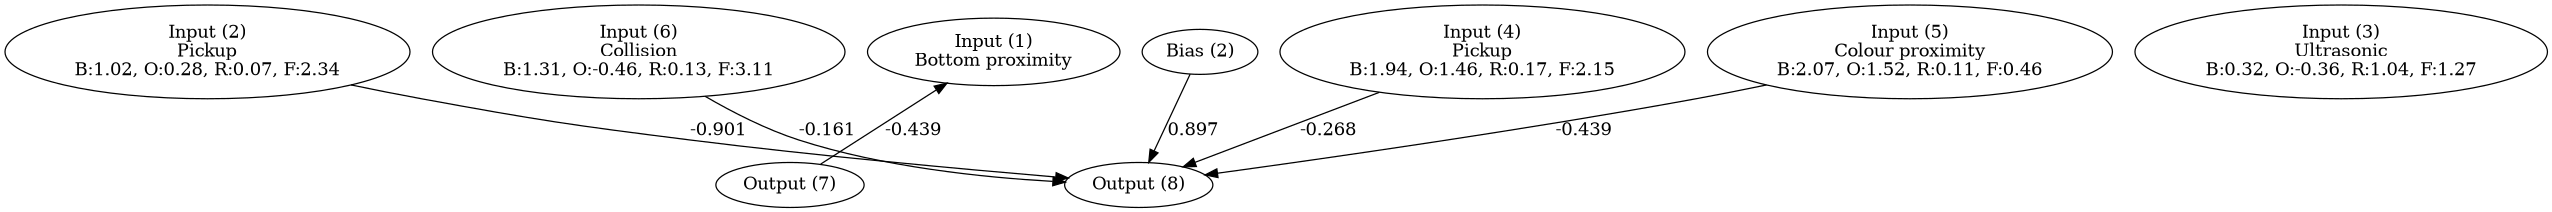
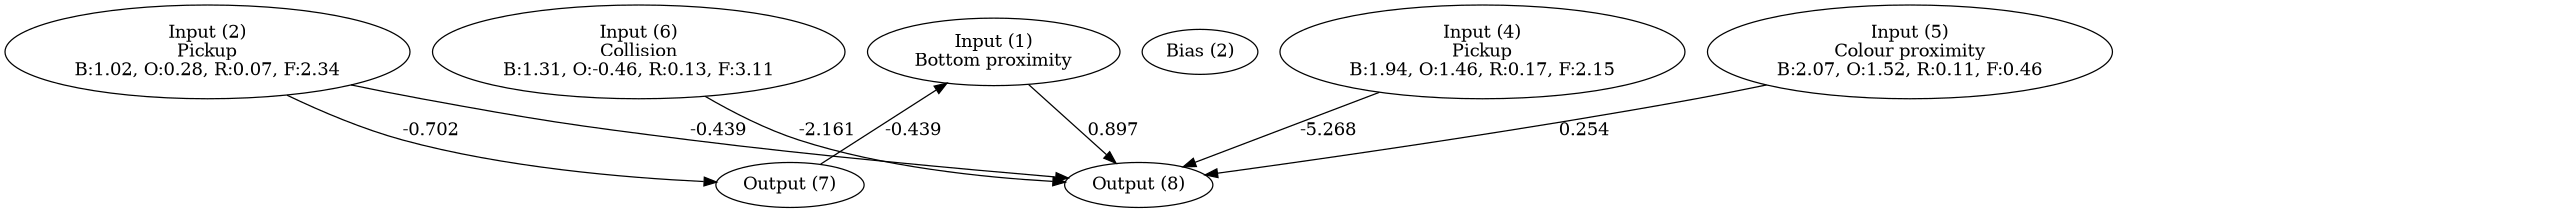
node "Input (3) Ultrasonic B:0.32, O:-0.36, R:1.04, F:1.27": removed
edge "Bias (2)" -> "Output (8)": now "Input (1) Bottom proximity" -> "Output (8)"
edge "Input (2) Pickup B:1.02, O:0.28, R:0.07, F:2.34" -> "Output (8)": label "-0.901" -> "-0.439"
edge "Input (6) Collision B:1.31, O:-0.46, R:0.13, F:3.11" -> "Output (8)": label "-0.161" -> "-2.161"
edge "Input (4) Pickup B:1.94, O:1.46, R:0.17, F:2.15" -> "Output (8)": label "-0.268" -> "-5.268"
edge "Input (5) Colour proximity B:2.07, O:1.52, R:0.11, F:0.46" -> "Output (8)": label "-0.439" -> "0.254"
edge "Input (2) Pickup B:1.02, O:0.28, R:0.07, F:2.34" -> "Output (7)": added, label "-0.702"
